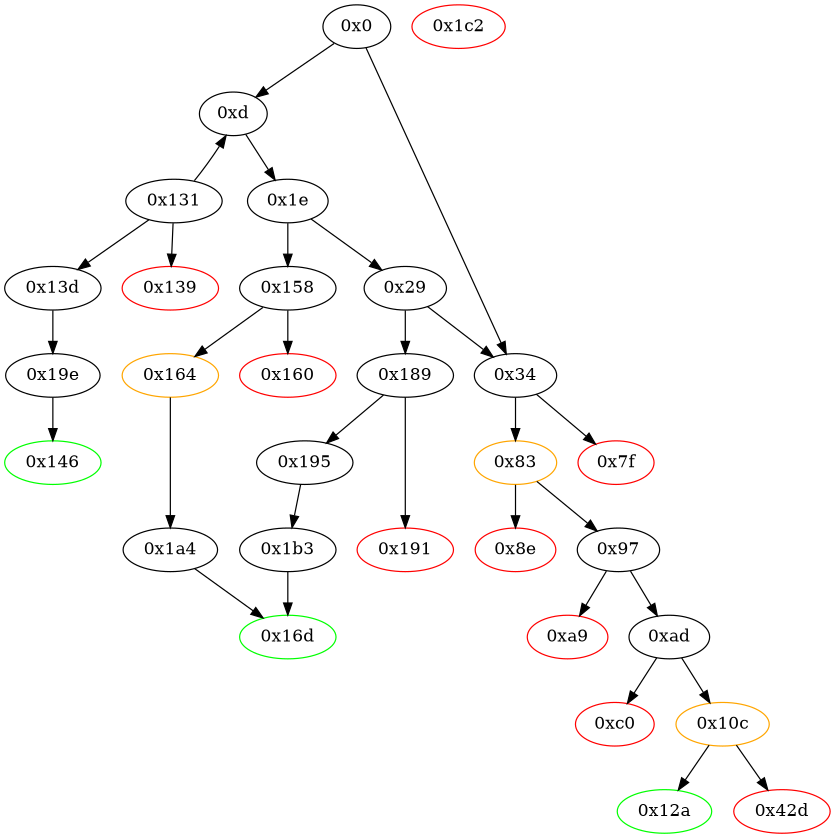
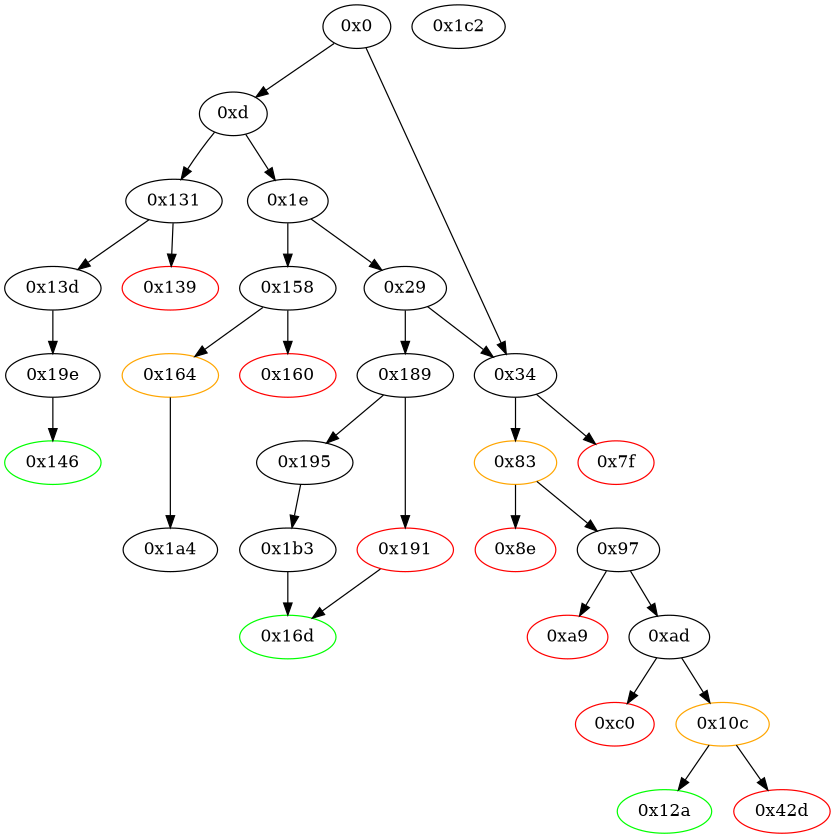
node "0x1c2": color red -> black
edge "0x131" -> "0xd": reversed
edge "0x1a4" -> "0x16d": now "0x191" -> "0x16d"
